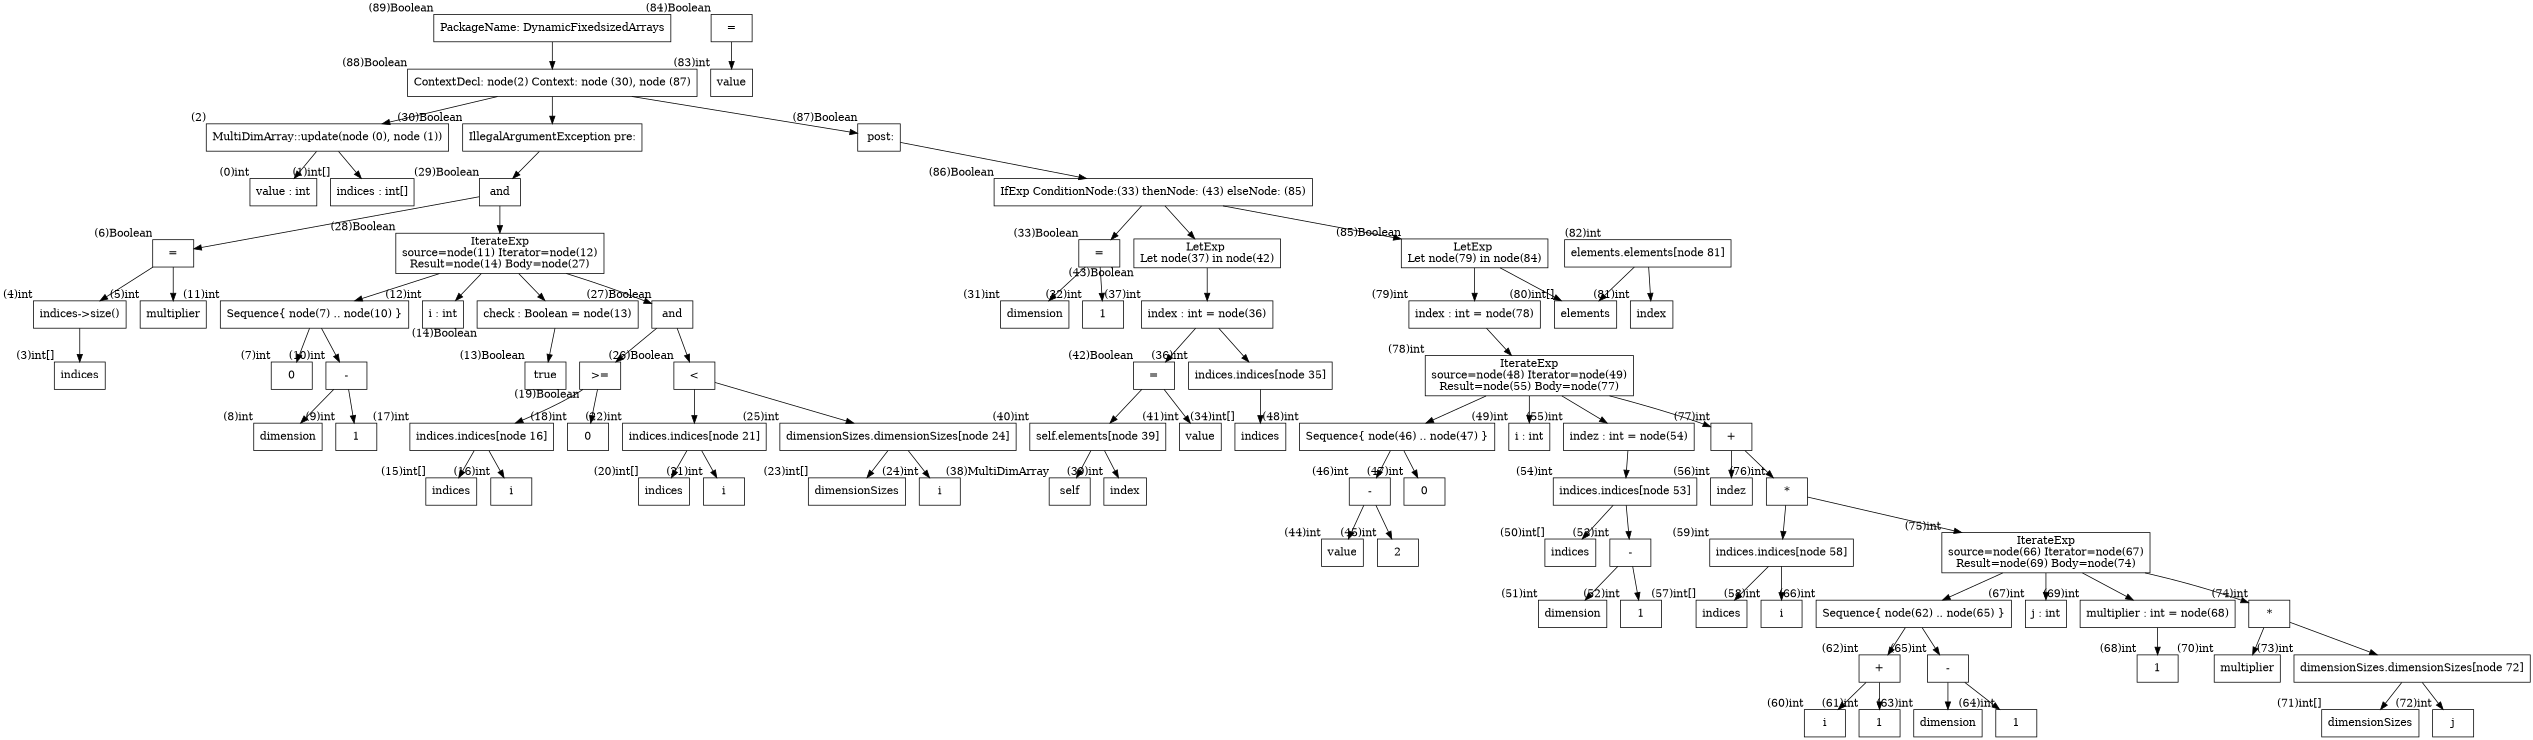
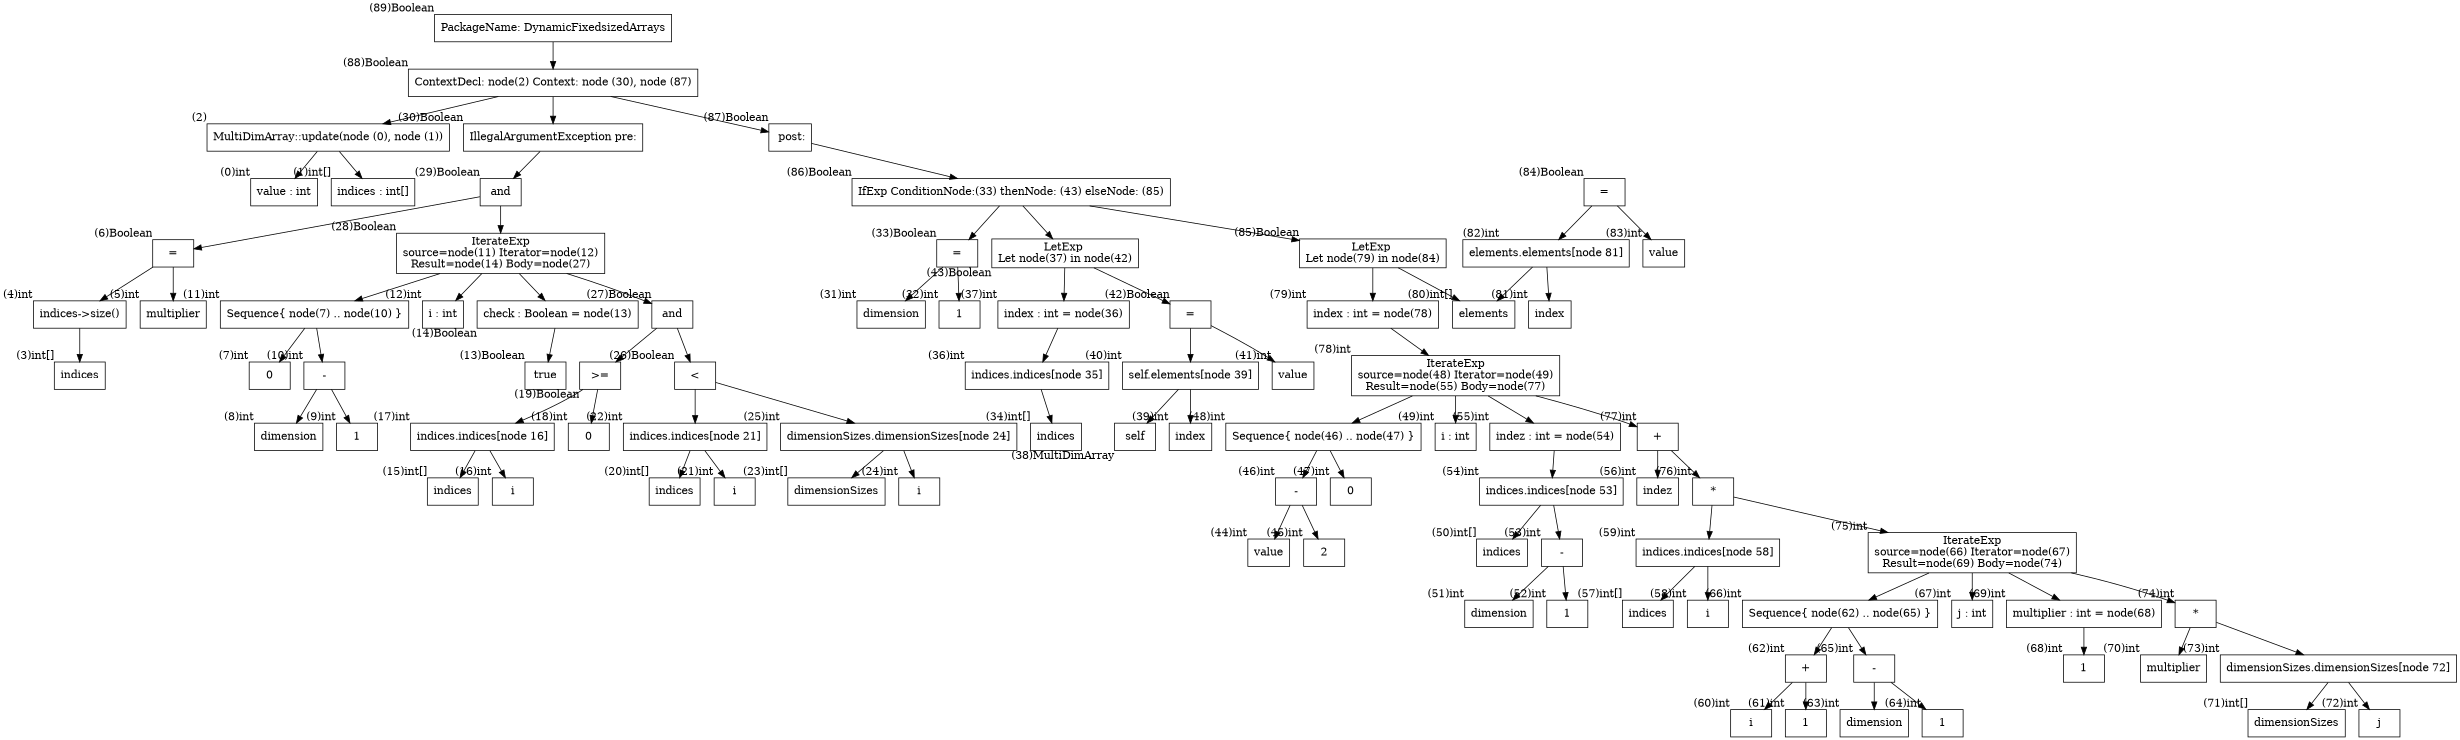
edge "= (84)Boolean" -> "elements.elements[node 81] (82)int": added
edge "index : int = node(36) (37)int" -> "= (42)Boolean": now "LetExp Let node(37) in node(42) (43)Boolean" -> "= (42)Boolean"
